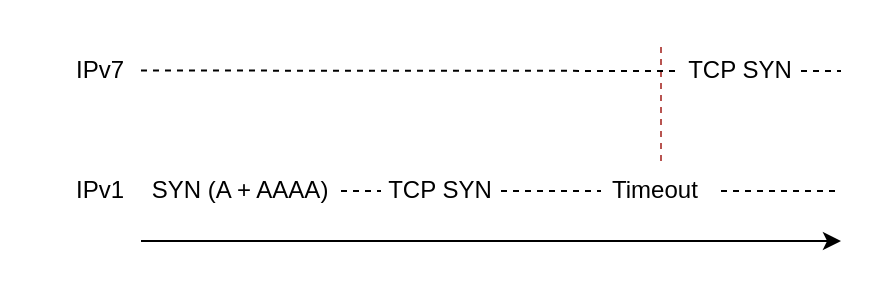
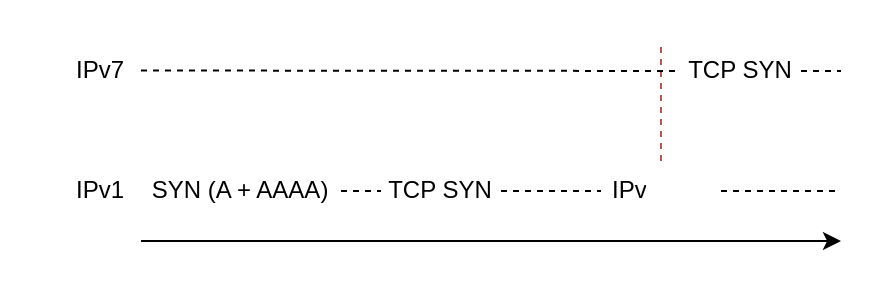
node "Timeout": label "Timeout" -> "IPv"
